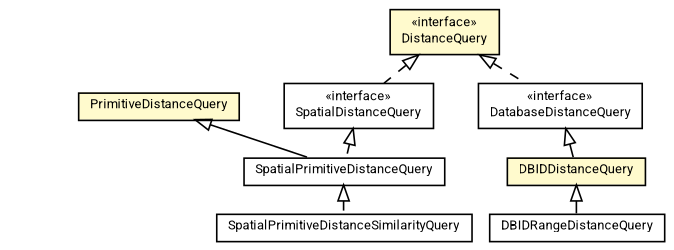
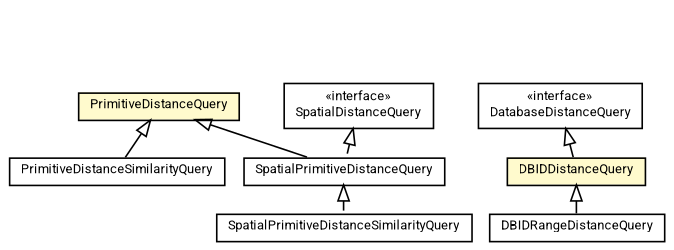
node "DistanceQuery": removed
node "PrimitiveDistanceSimilarityQuery": added
